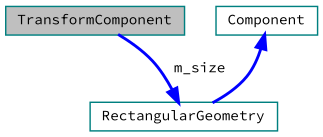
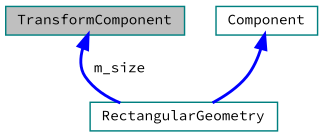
edge "TransformComponent" -> "RectangularGeometry": reversed
